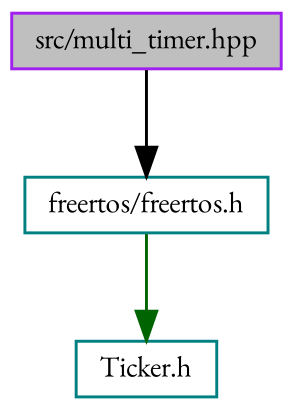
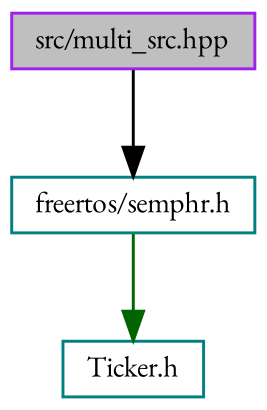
node "src/multi_timer.hpp": label "src/multi_timer.hpp" -> "src/multi_src.hpp"
node "freertos/freertos.h": label "freertos/freertos.h" -> "freertos/semphr.h"
